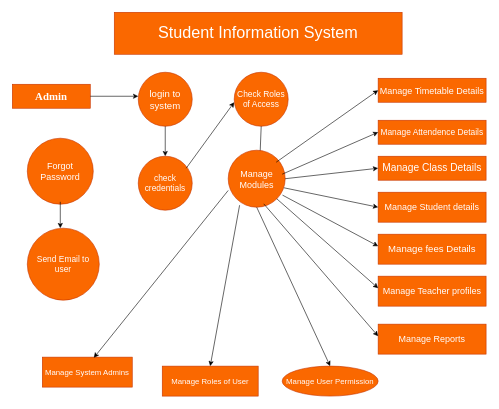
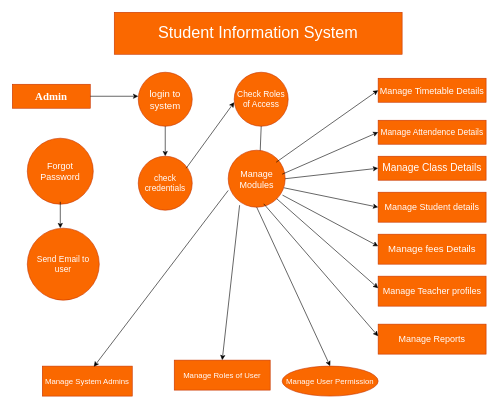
node "Manage System Admins": moved (87, 372) -> (87, 381)
node "Manage Roles of User": moved (210, 381) -> (222, 375)
